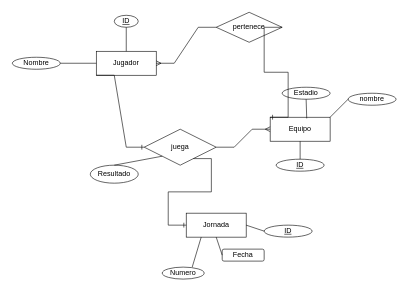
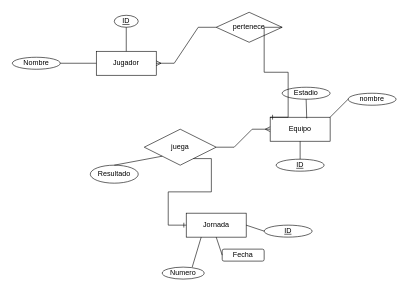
edge "Jugador" -> "juega": removed
